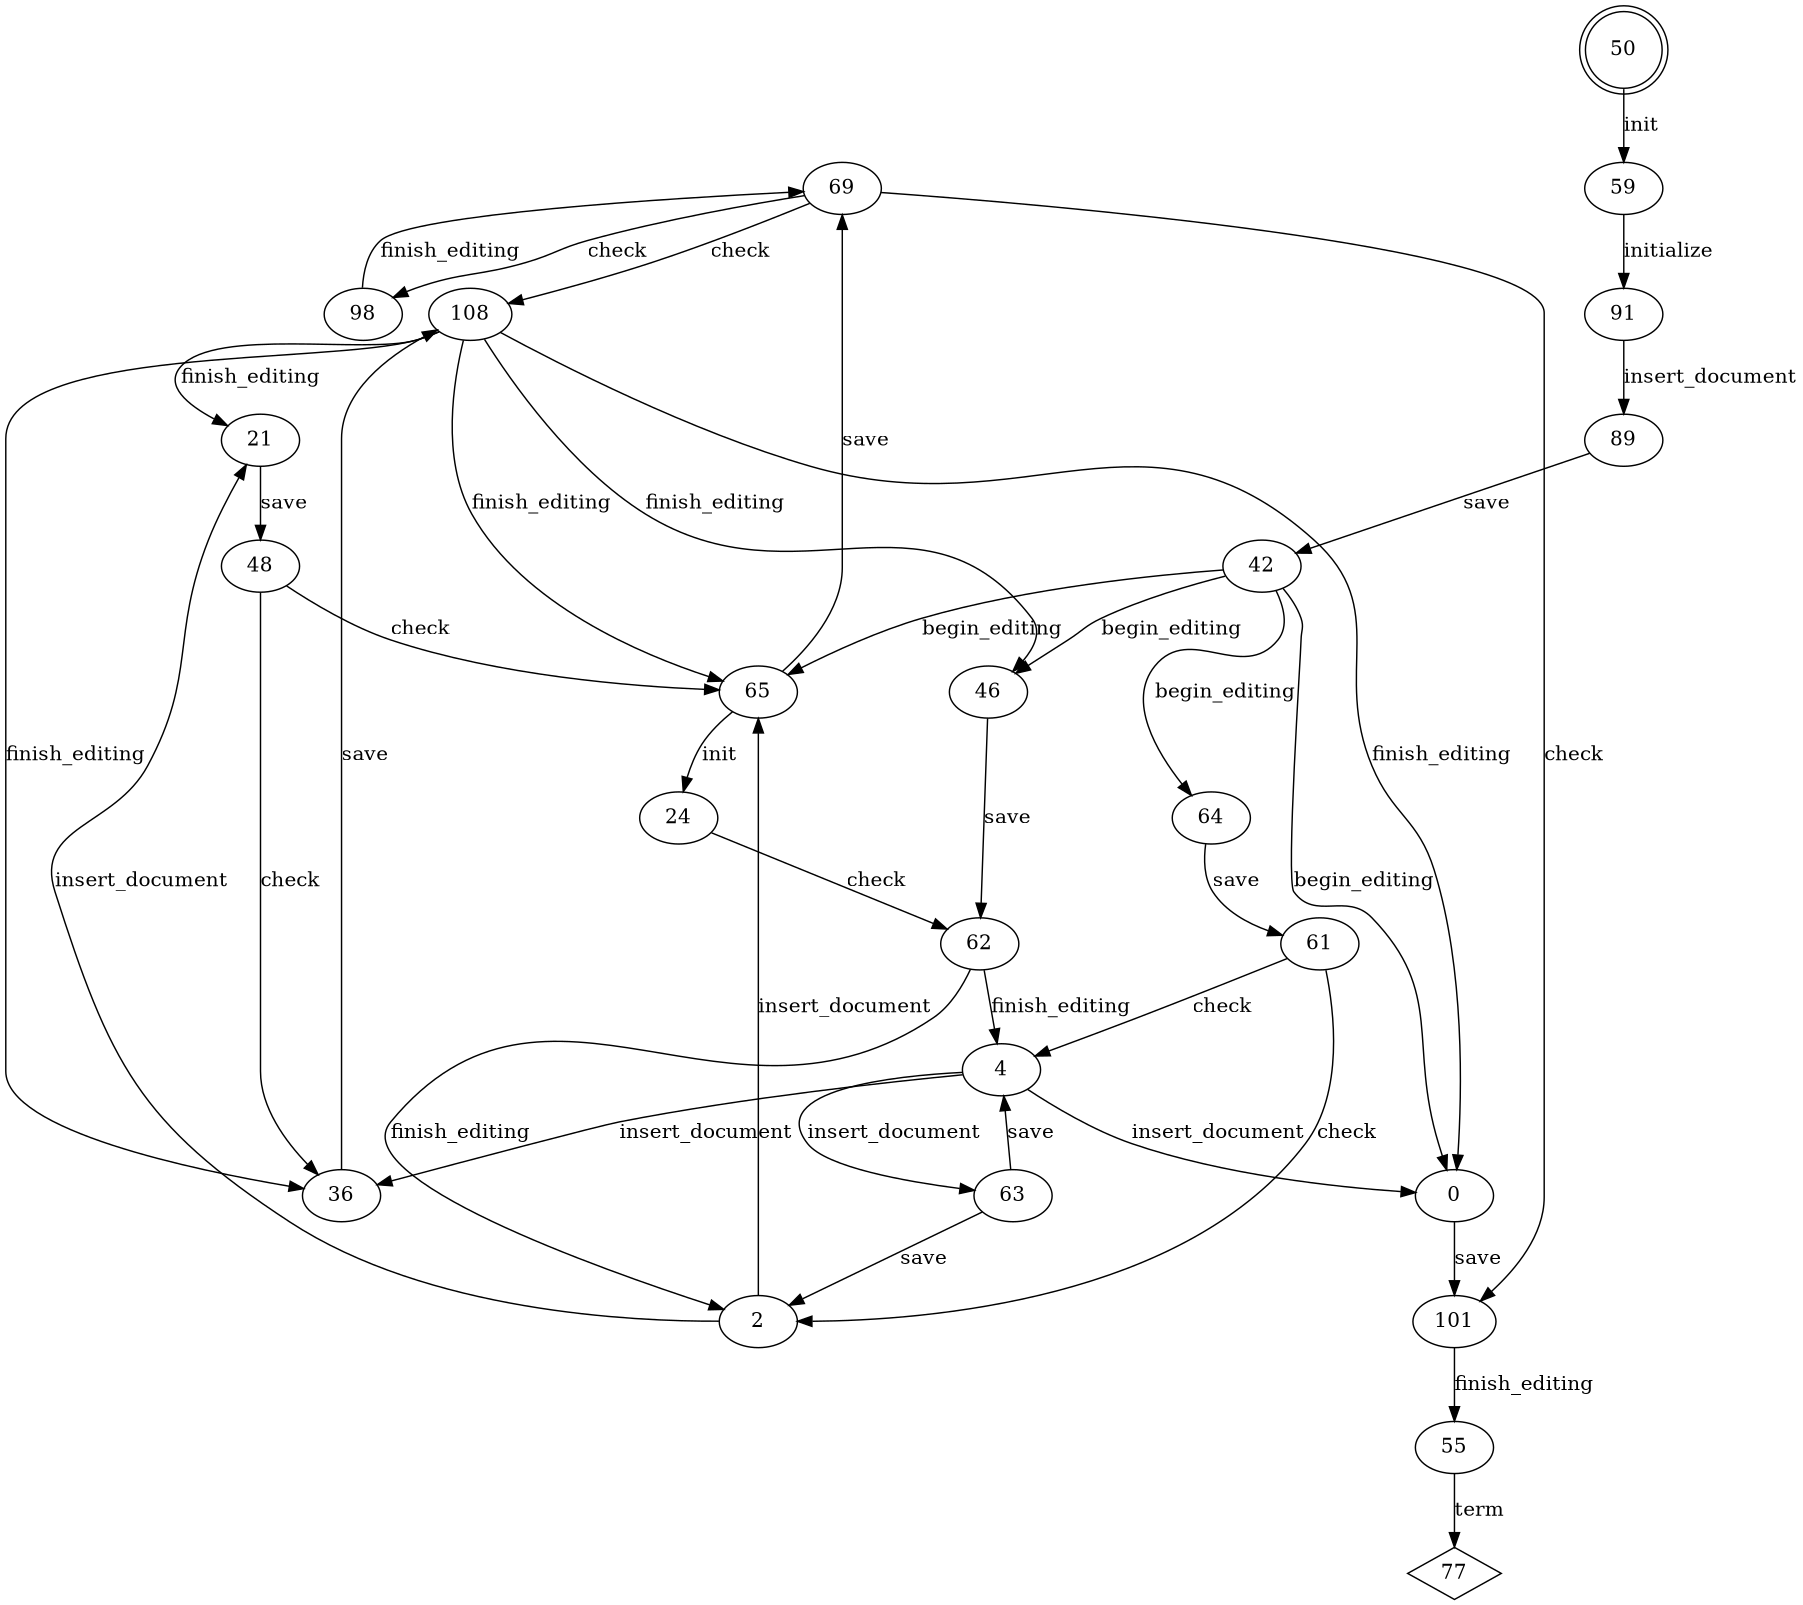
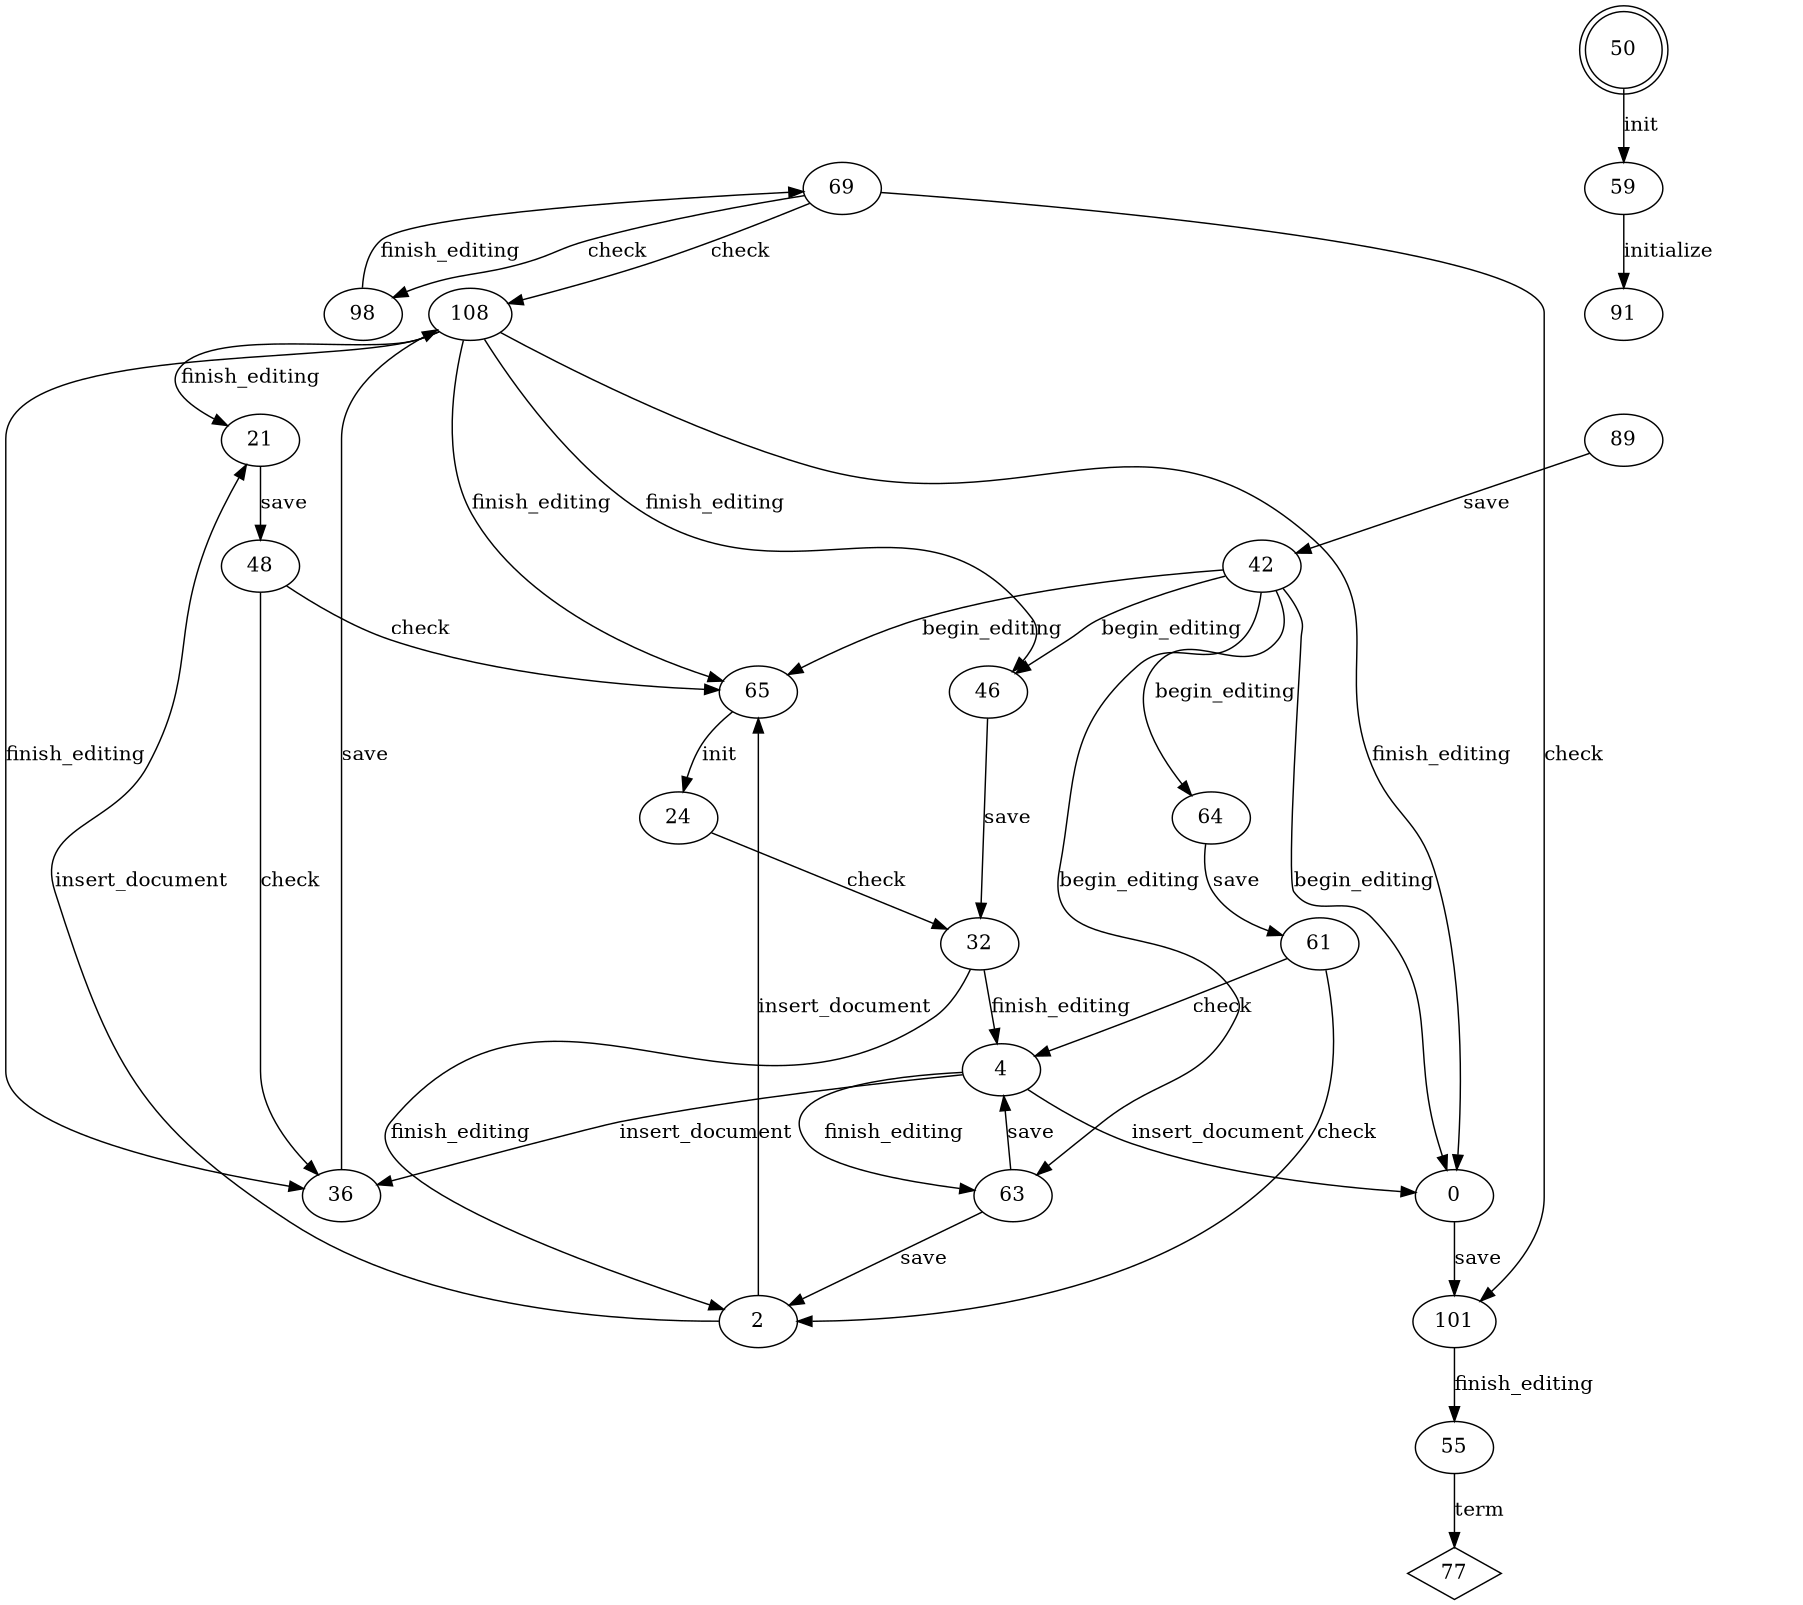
edge "91" -> "89": removed, label "insert_document"
edge "65" -> "69": removed, label "save"
edge "42" -> "63": added, label "begin_editing"
node "62": label "62" -> "32"
edge "4" -> "63": label "insert_document" -> "finish_editing"
